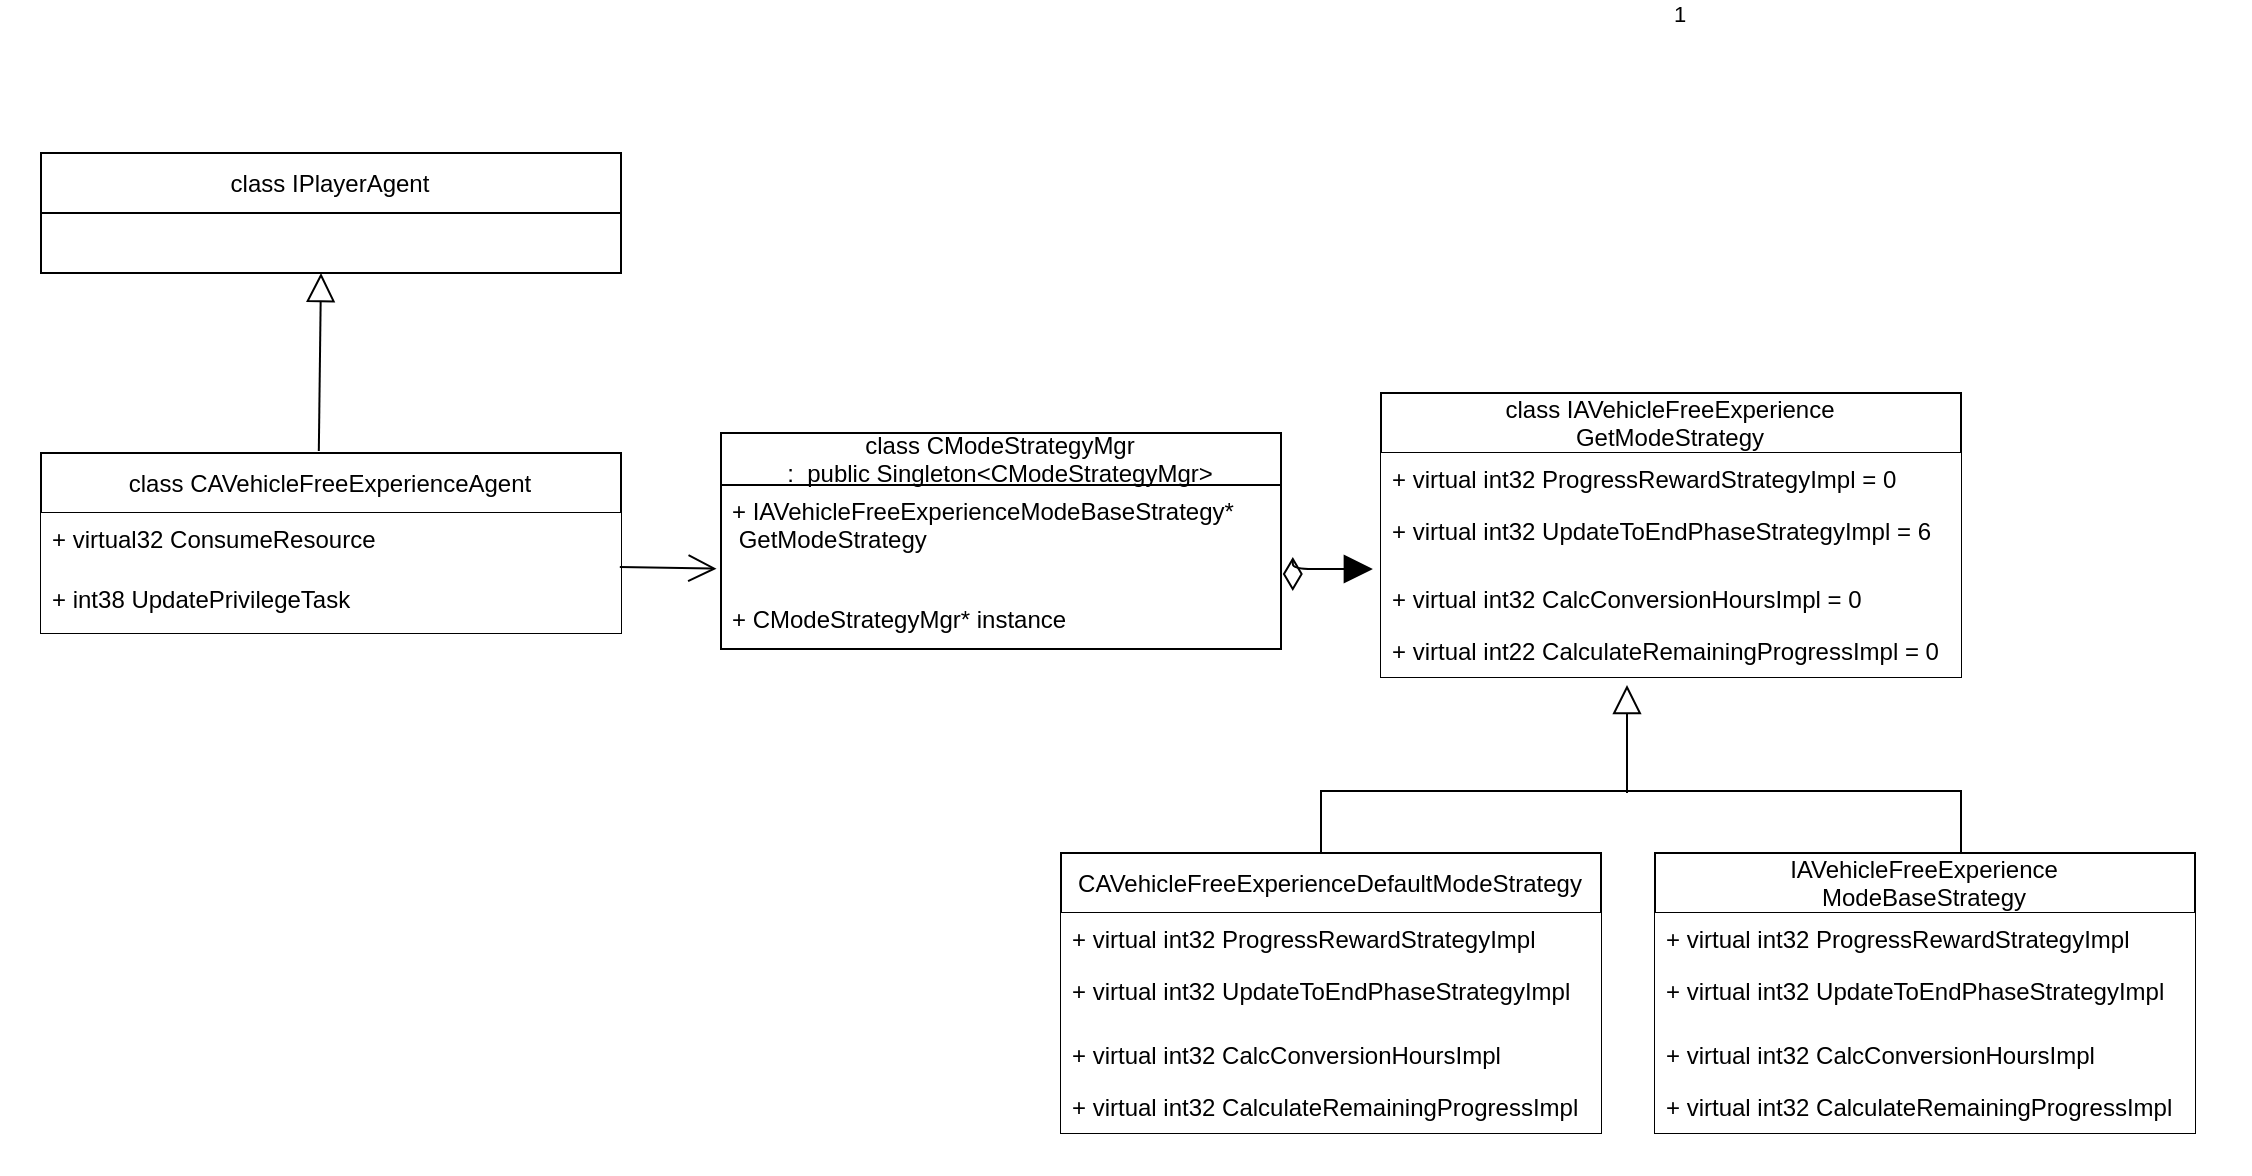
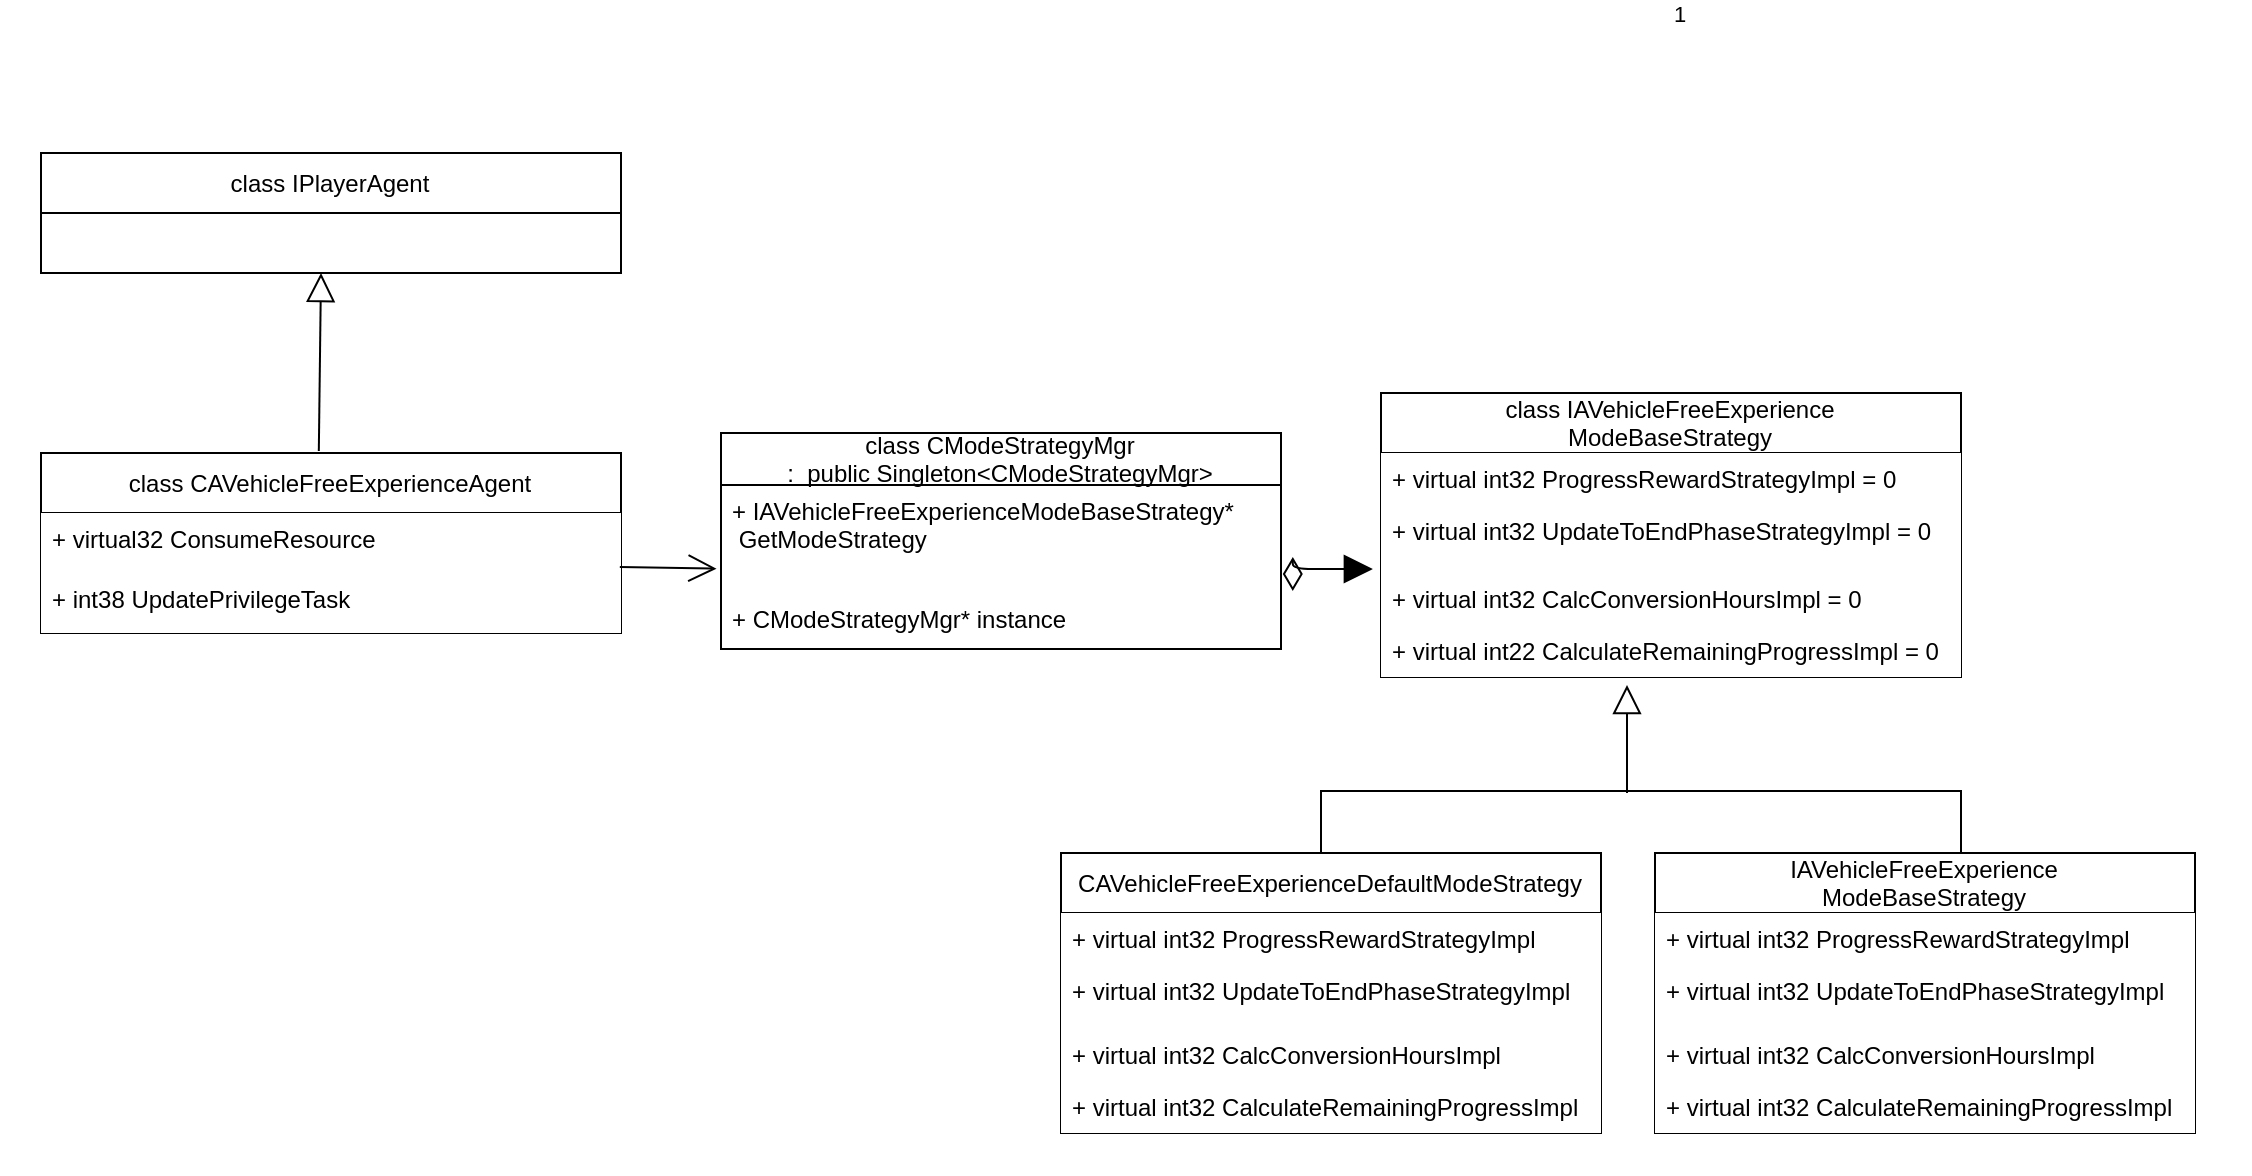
node "class IAVehicleFreeExperience GetModeStrategy": label "class IAVehicleFreeExperience GetModeStrategy" -> "class IAVehicleFreeExperience ModeBaseStrategy"
node "+ virtual int32 UpdateToEndPhaseStrategyImpl = 6": label "+ virtual int32 UpdateToEndPhaseStrategyImpl = 6" -> "+ virtual int32 UpdateToEndPhaseStrategyImpl = 0"
